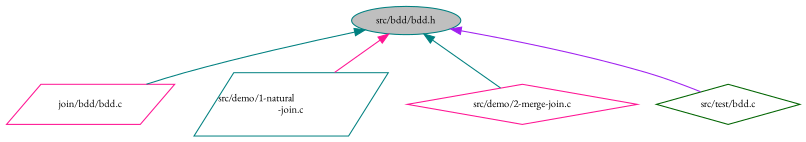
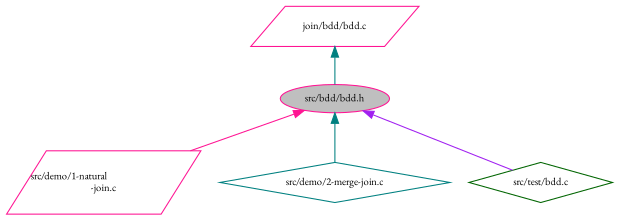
node "src/bdd/bdd.h": color teal -> deeppink
edge "join/bdd/bdd.c" -> "src/bdd/bdd.h": reversed
node "src/demo/1-natural -join.c": color teal -> deeppink
node "src/demo/2-merge-join.c": color deeppink -> teal
